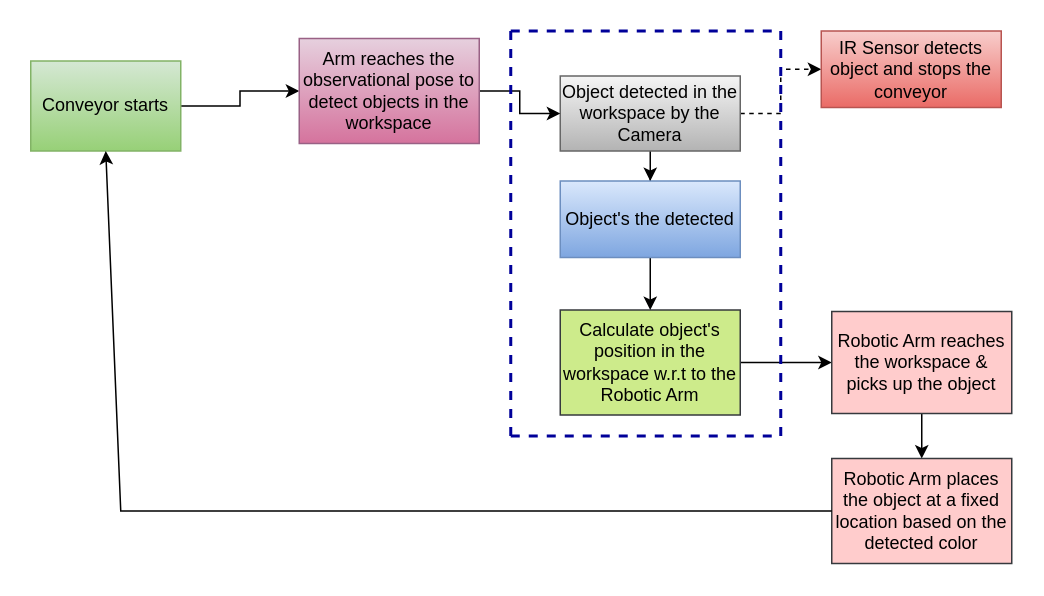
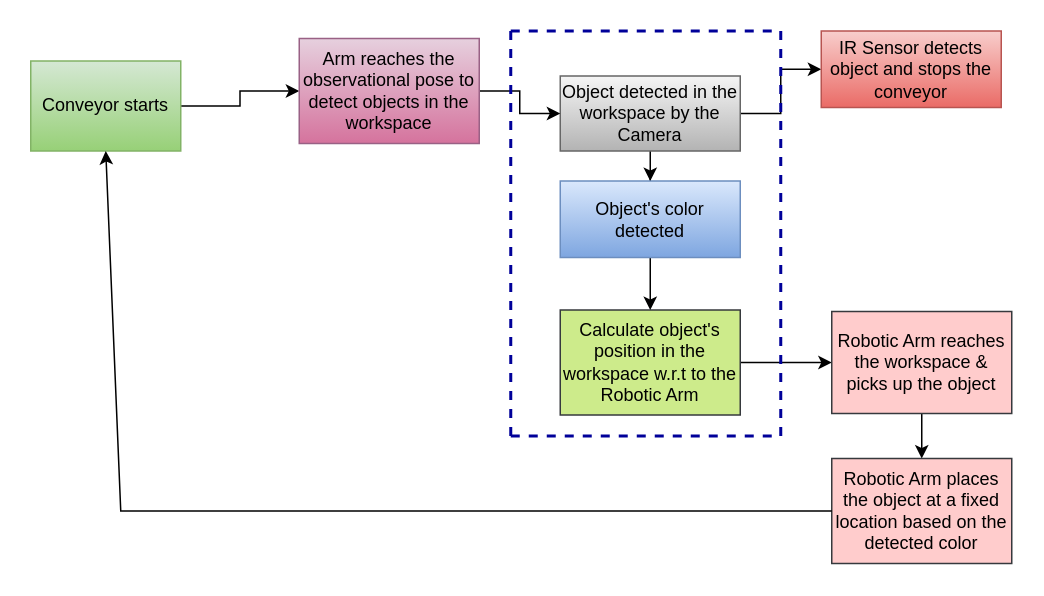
edge "Object detected in the workspace by the Camera" -> "IR Sensor detects object and stops the conveyor": style dashed -> solid
node "Object's the detected": label "Object's the detected" -> "Object's color detected"
